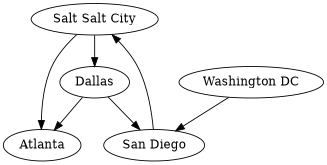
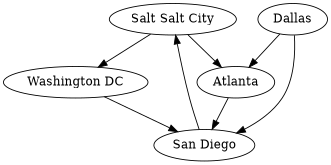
edge "Salt Salt City" -> "Dallas": now "Salt Salt City" -> "Washington DC"
edge "Atlanta" -> "San Diego": added
